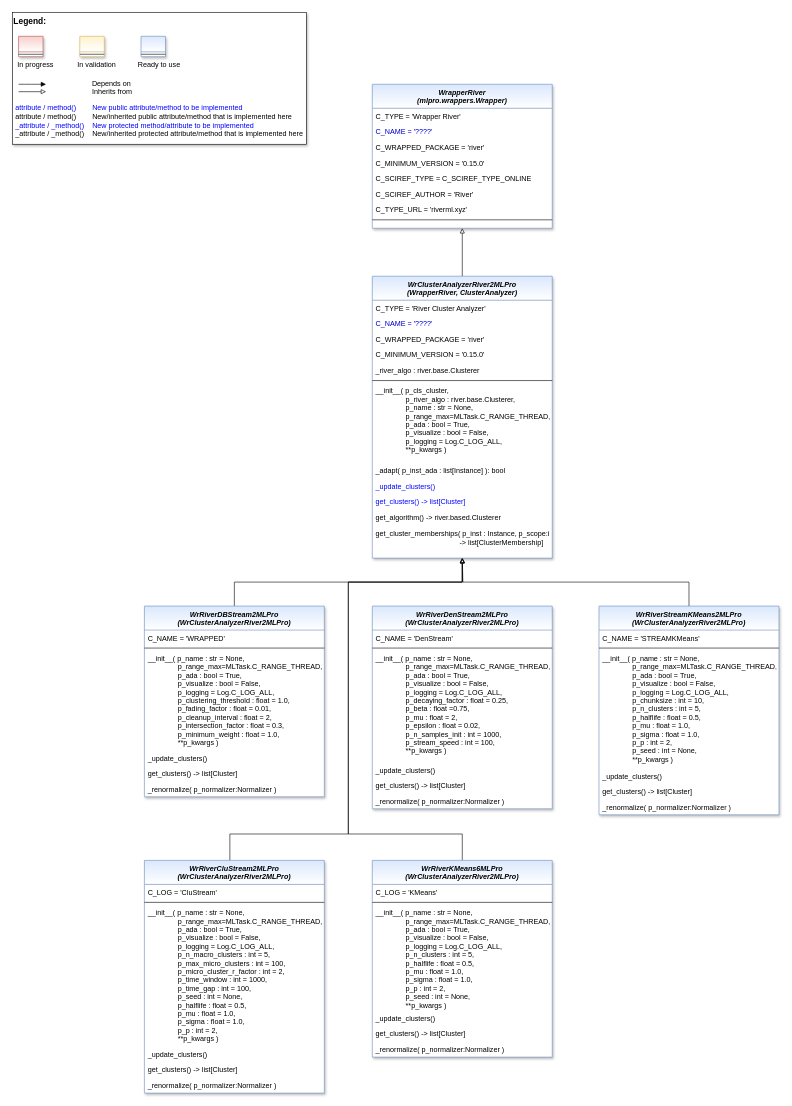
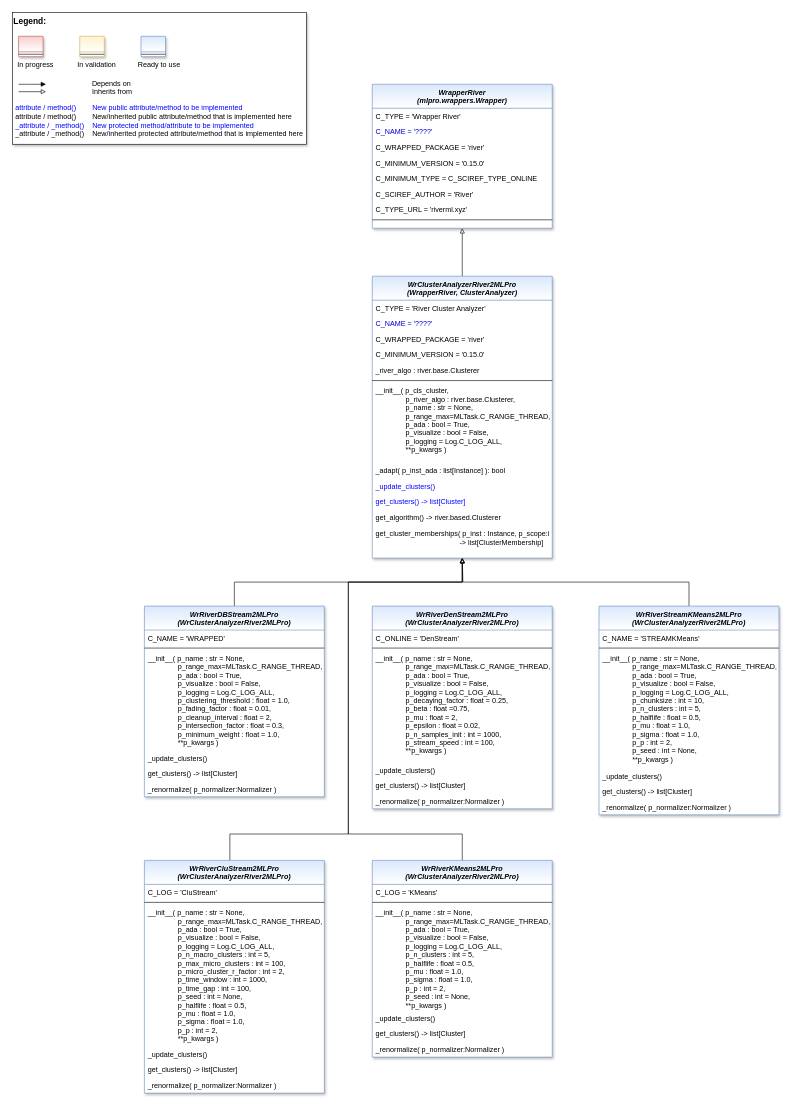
node "C_SCIREF_TYPE = C_SCIREF_TYPE_ONLINE": label "C_SCIREF_TYPE = C_SCIREF_TYPE_ONLINE" -> "C_MINIMUM_TYPE = C_SCIREF_TYPE_ONLINE"
node "C_NAME = 'DenStream'": label "C_NAME = 'DenStream'" -> "C_ONLINE = 'DenStream'"
node "WrRiverKMeans6MLPro (WrClusterAnalyzerRiver2MLPro)": label "WrRiverKMeans6MLPro (WrClusterAnalyzerRiver2MLPro)" -> "WrRiverKMeans2MLPro (WrClusterAnalyzerRiver2MLPro)"
